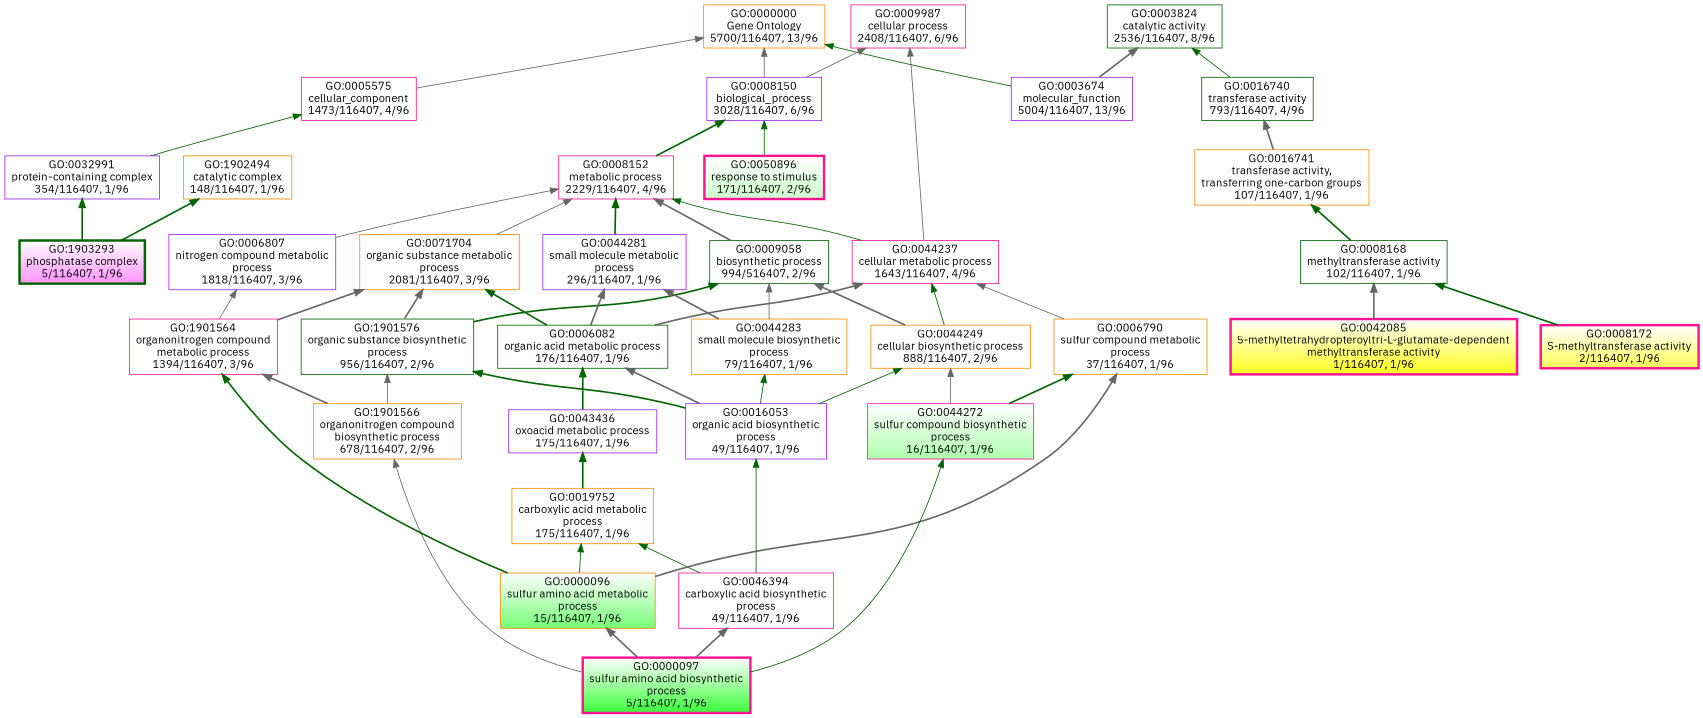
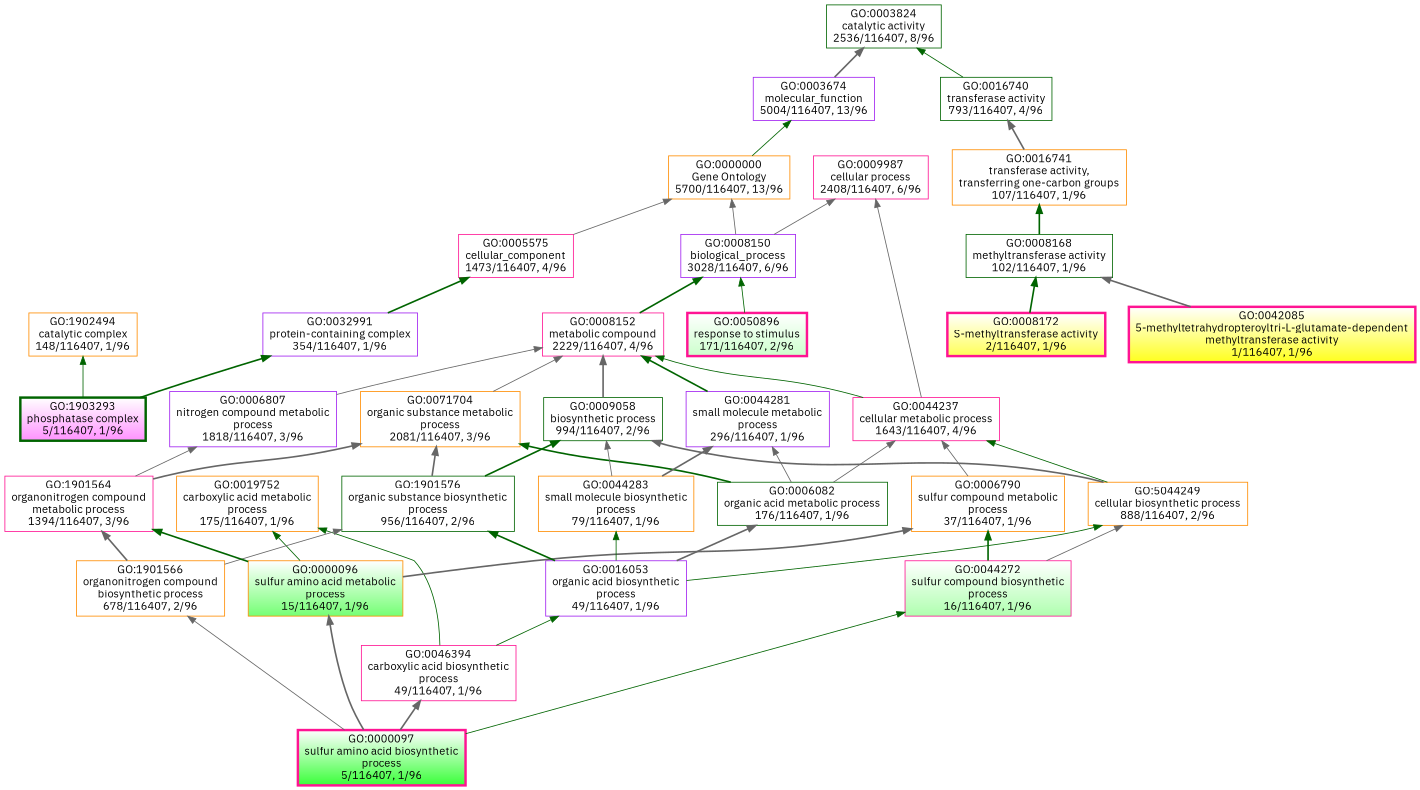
edge "GO:0003674 molecular_function 5004/116407, 13/96" -> "GO:0000000 Gene Ontology 5700/116407, 13/96": reversed
edge "GO:0032991 protein-containing complex 354/116407, 1/96" -> "GO:0005575 cellular_component 1473/116407, 4/96": style solid -> bold
node "GO:0008152 metabolic process 2229/116407, 4/96": label "GO:0008152 metabolic process 2229/116407, 4/96" -> "GO:0008152 metabolic compound 2229/116407, 4/96"
edge "GO:1903293 phosphatase complex 5/116407, 1/96" -> "GO:1902494 catalytic complex 148/116407, 1/96": style bold -> solid
node "GO:0009058 biosynthetic process 994/516407, 2/96": label "GO:0009058 biosynthetic process 994/516407, 2/96" -> "GO:0009058 biosynthetic process 994/116407, 2/96"
edge "GO:0006082 organic acid metabolic process 176/116407, 1/96" -> "GO:0044237 cellular metabolic process 1643/116407, 4/96": style bold -> solid
edge "GO:0006082 organic acid metabolic process 176/116407, 1/96" -> "GO:0044281 small molecule metabolic process 296/116407, 1/96": style bold -> solid
node "GO:0044249 cellular biosynthetic process 888/116407, 2/96": label "GO:0044249 cellular biosynthetic process 888/116407, 2/96" -> "GO:5044249 cellular biosynthetic process 888/116407, 2/96"
node "GO:0043436 oxoacid metabolic process 175/116407, 1/96": removed
